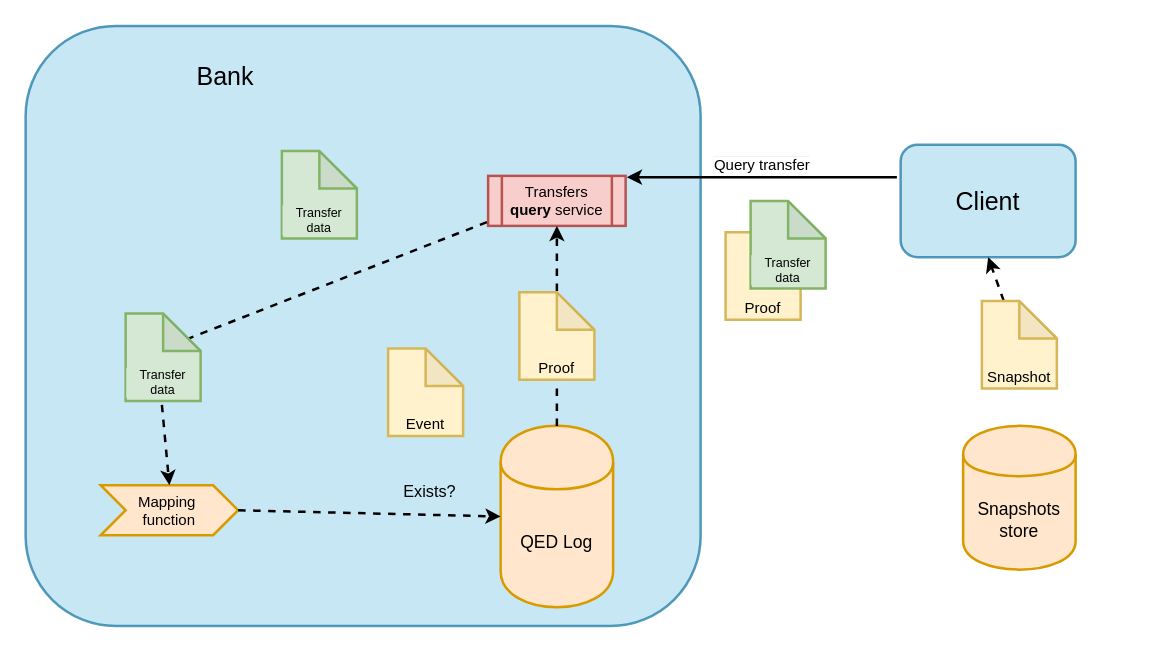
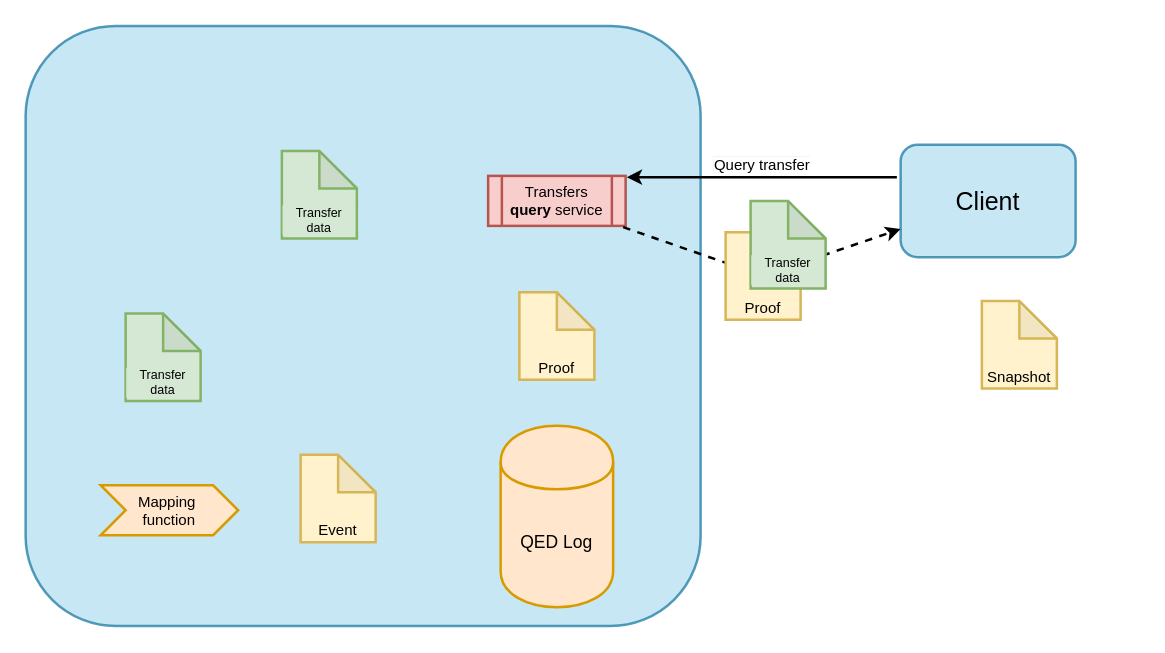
node "Bank": removed
edge "Transfers query service" -> "Client": added
edge "QED Log" -> "Transfers query service": removed
edge "Transfers query service" -> "Mapping function": removed
edge "Snapshot" -> "Client": removed
node "Event": moved (426, 392) -> (338, 498)
node "Snapshots store": removed
edge "Mapping function" -> "QED Log": removed, label "Exists?"
